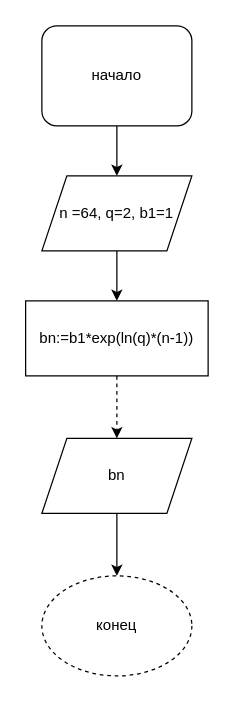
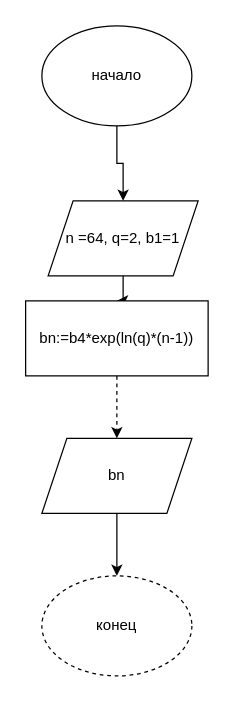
node "начало": shape rounded rectangle -> ellipse
node "n =64, q=2, b1=1": moved (117, 213) -> (123, 238)
node "bn:=b1*exp(ln(q)*(n-1))": label "bn:=b1*exp(ln(q)*(n-1))" -> "bn:=b4*exp(ln(q)*(n-1))"
